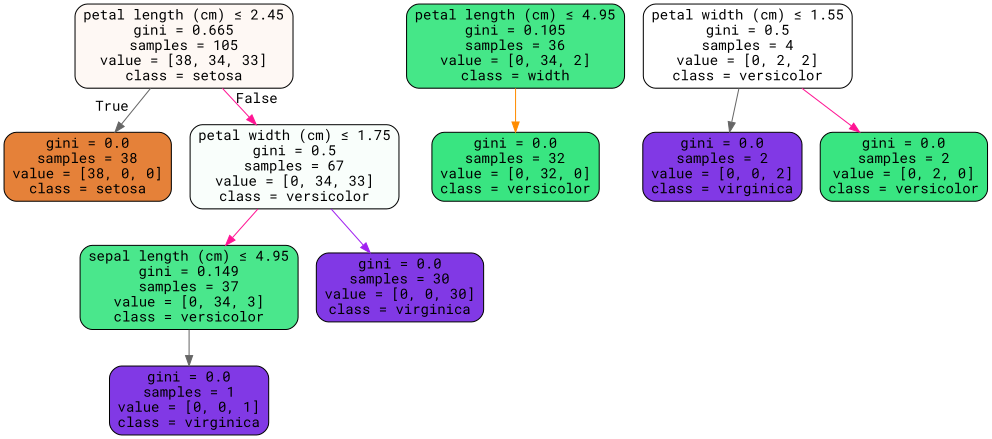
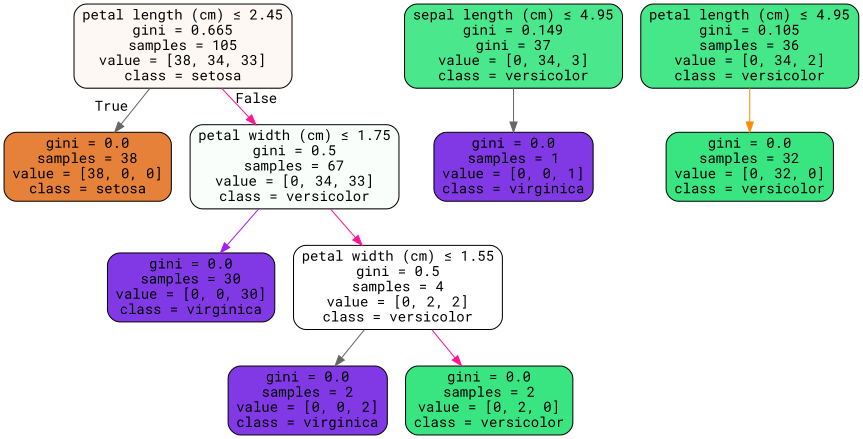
node "petal length (cm) ≤ 4.95": text "class = width" -> "class = versicolor"
edge "petal width (cm) ≤ 1.75" -> "sepal length (cm) ≤ 4.95": now "petal width (cm) ≤ 1.75" -> "petal width (cm) ≤ 1.55"
node "sepal length (cm) ≤ 4.95": text "samples = 37" -> "gini = 37"
